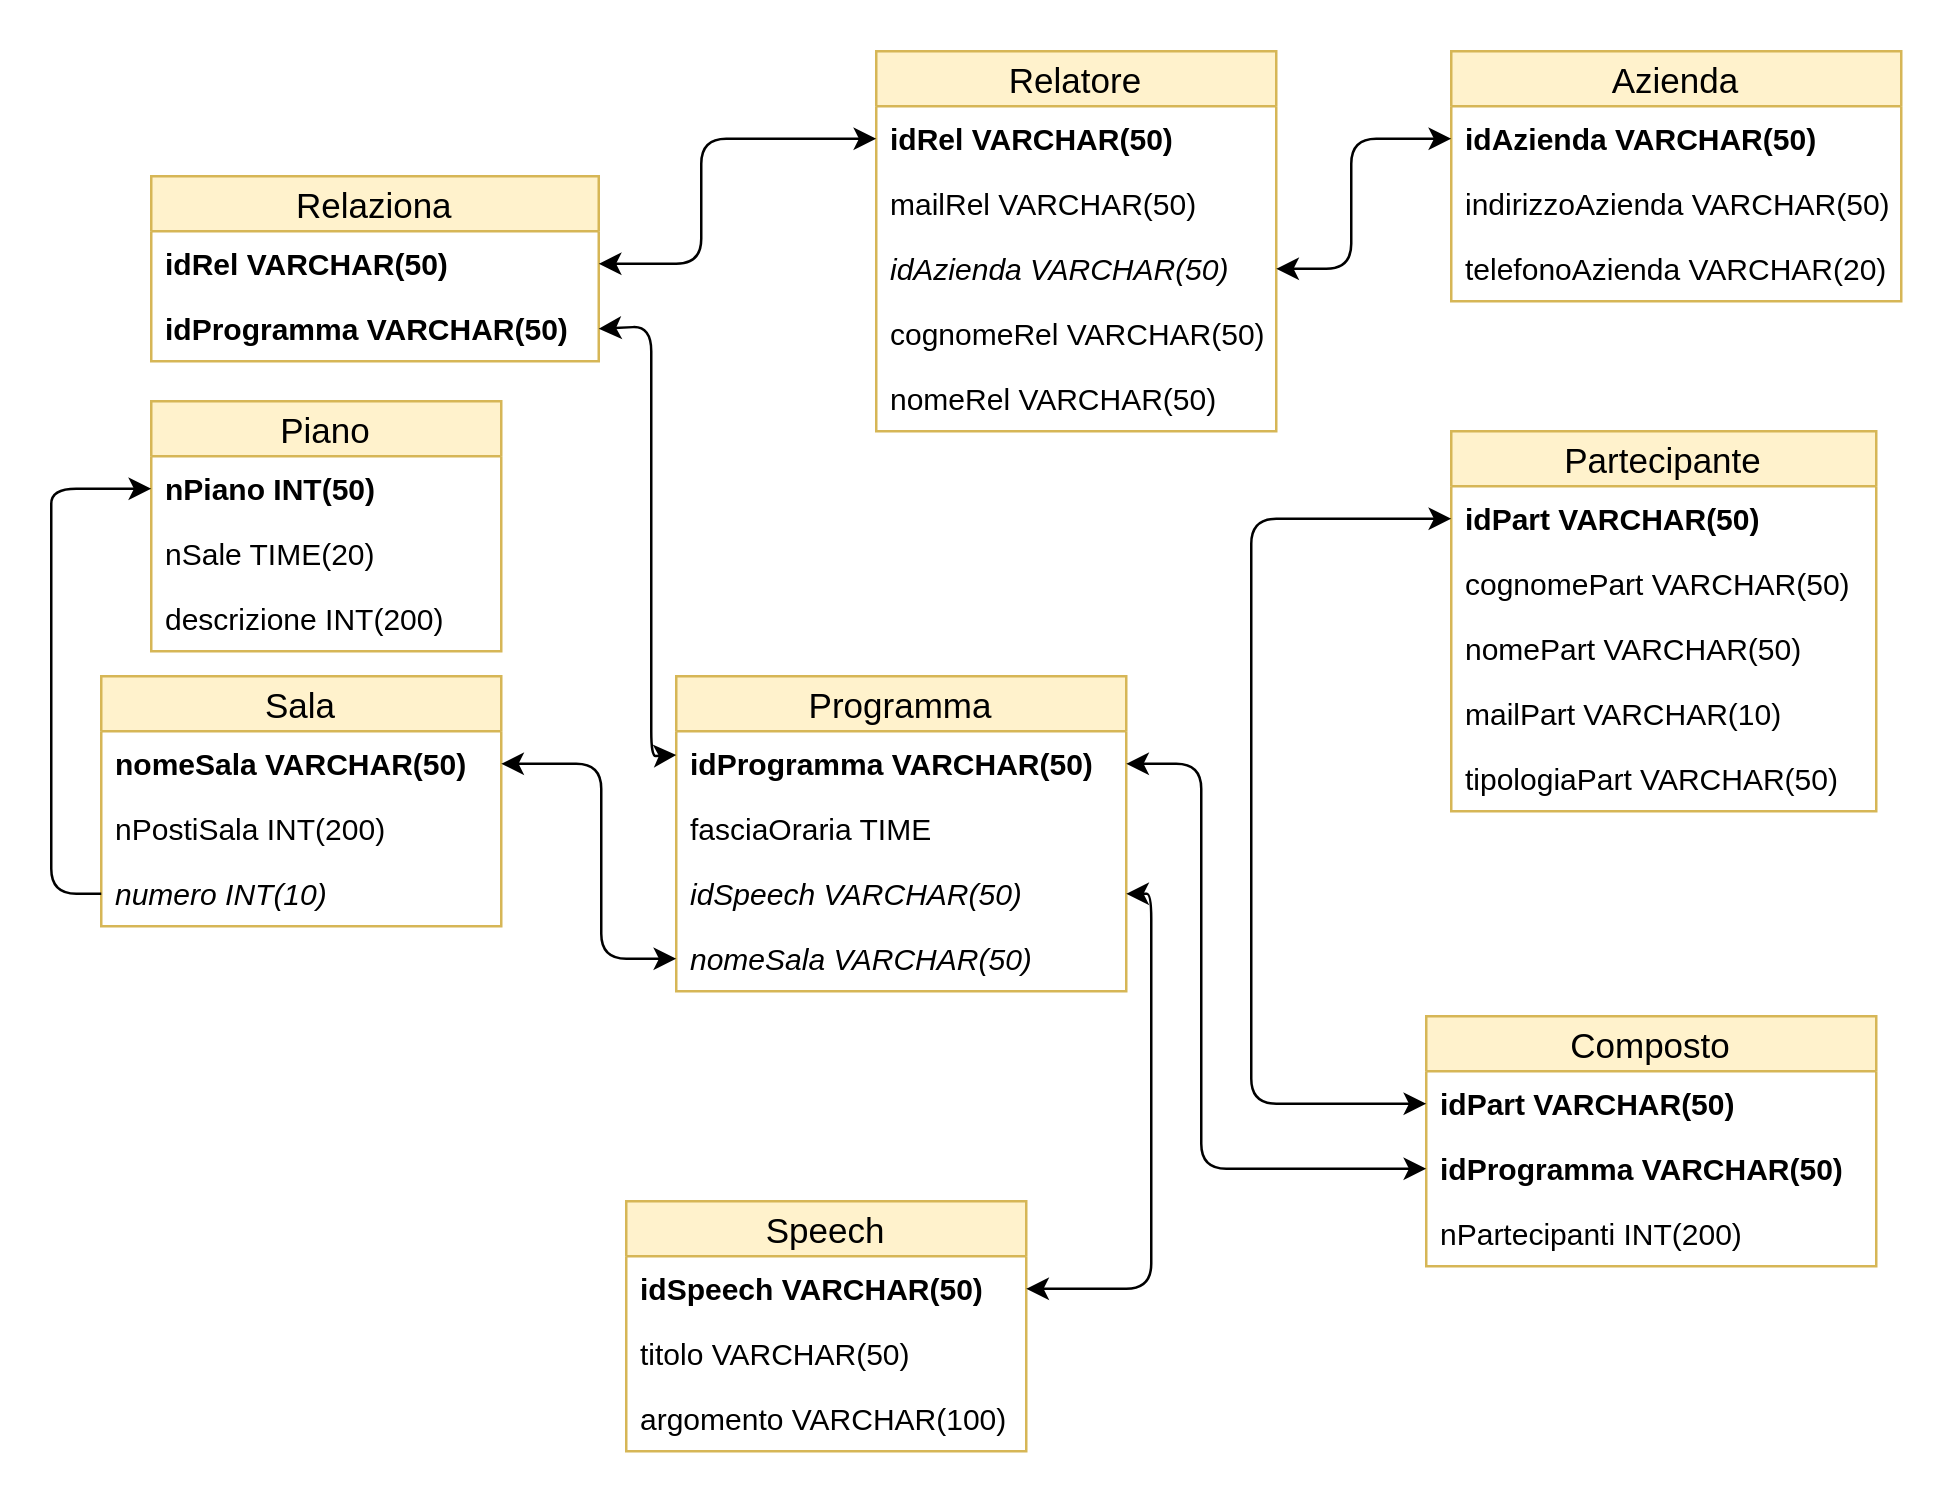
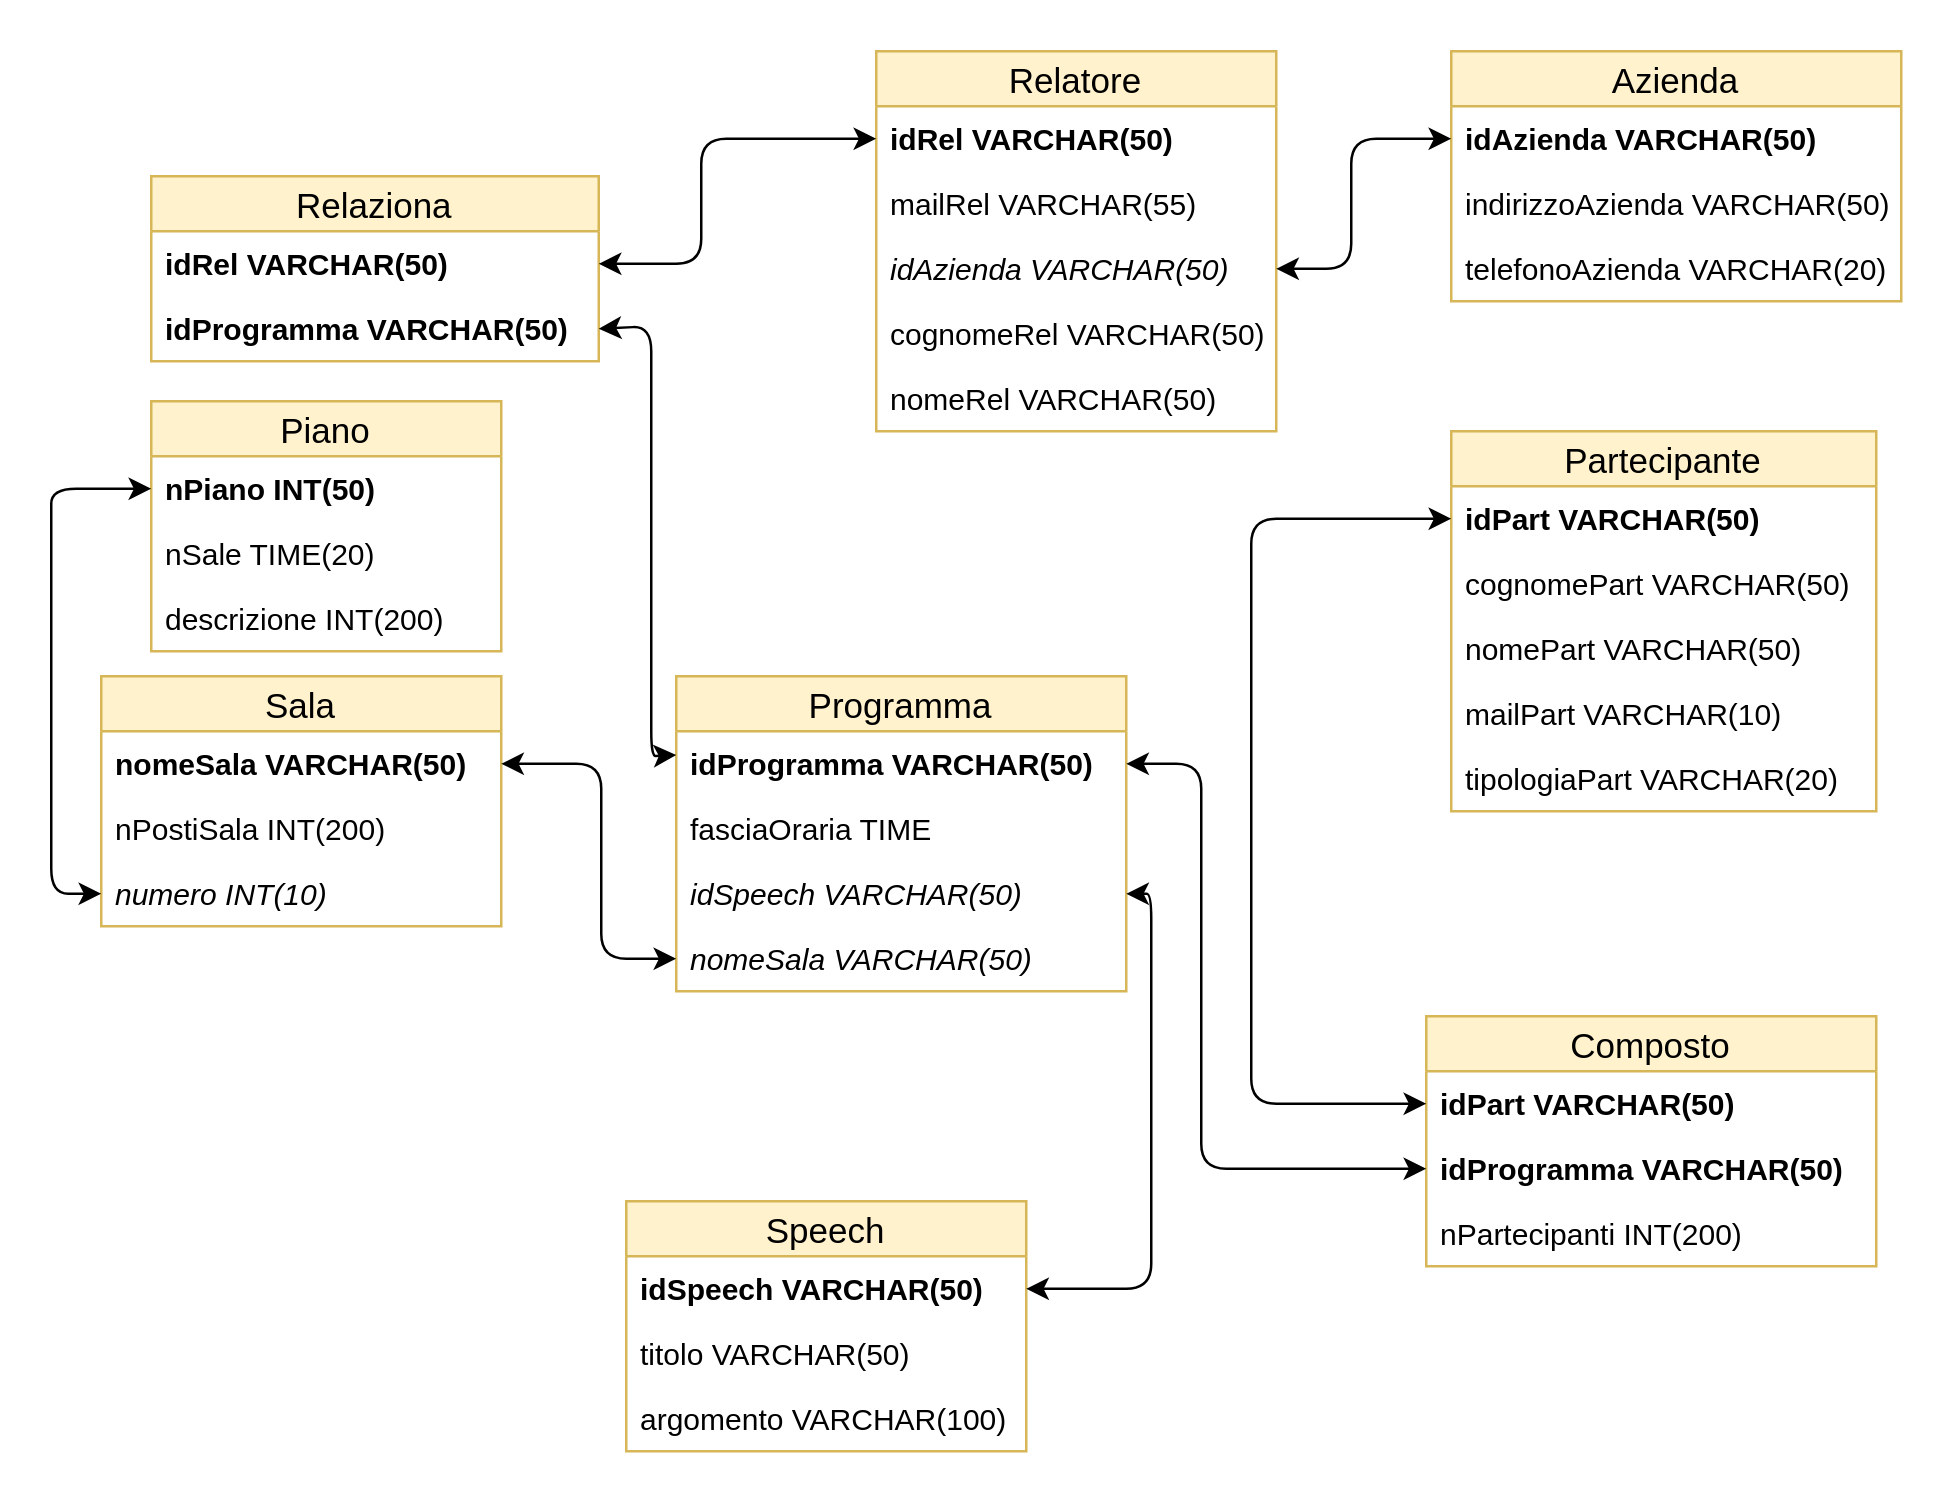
node "mailRel VARCHAR(50)": label "mailRel VARCHAR(50)" -> "mailRel VARCHAR(55)"
node "tipologiaPart VARCHAR(50)": label "tipologiaPart VARCHAR(50)" -> "tipologiaPart VARCHAR(20)"
edge "numero INT(10)" -> "nPiano INT(50)": arrowhead none -> classic
